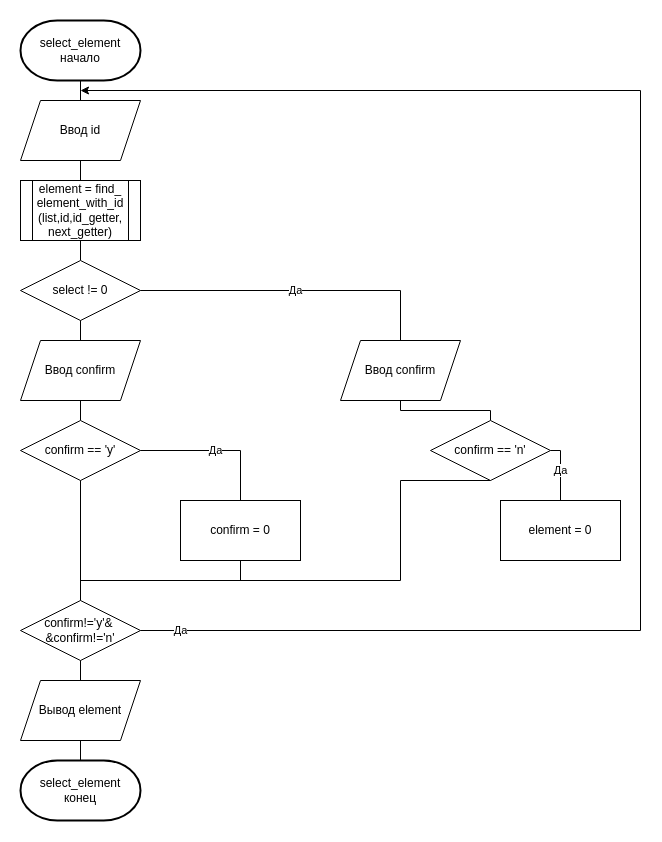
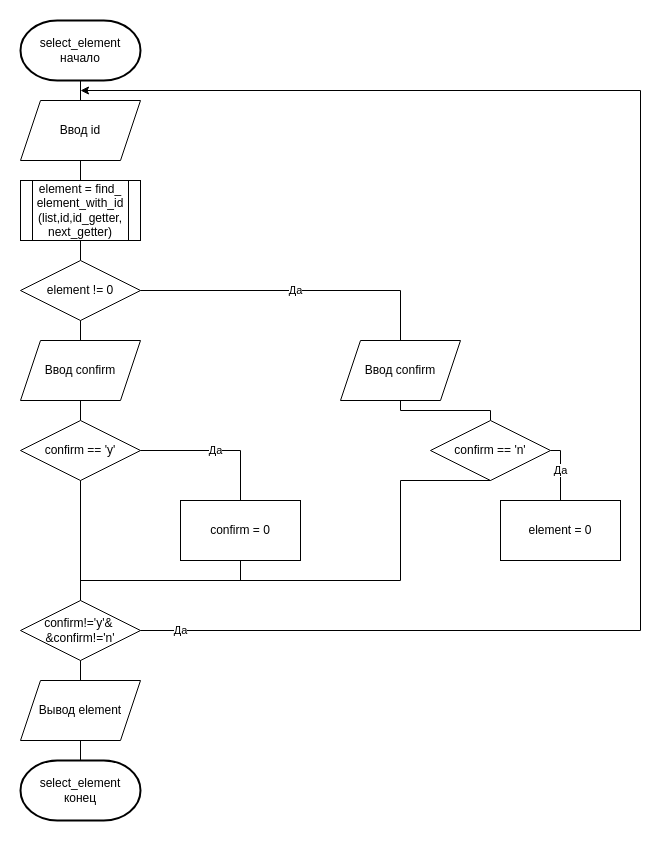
node "select != 0": label "select != 0" -> "element != 0"
